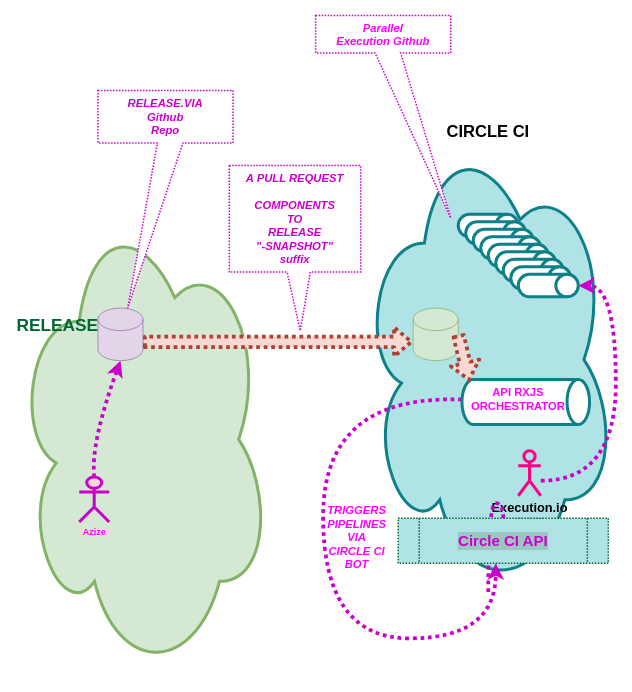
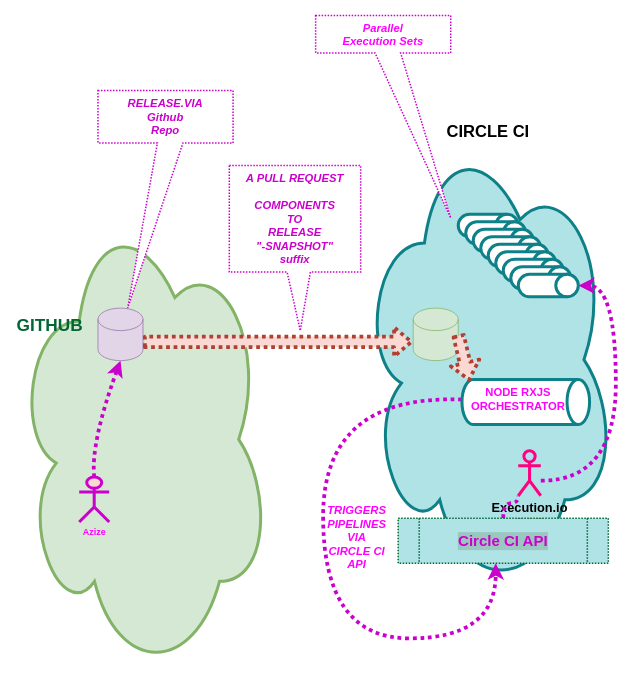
node "Parallel Execution Github": label "Parallel Execution Github" -> "Parallel Execution Sets"
node "API RXJS ORCHESTRATOR": label "API RXJS ORCHESTRATOR" -> "NODE RXJS ORCHESTRATOR"
node "RELEASE": label "RELEASE" -> "GITHUB"
node "TRIGGERS PIPELINES VIA CIRCLE CI BOT": label "TRIGGERS PIPELINES VIA CIRCLE CI BOT" -> "TRIGGERS PIPELINES VIA CIRCLE CI API"
edge "CIRCLE CI" -- "Circle CI API": now "Execution.io BOT" -- "Circle CI API"
